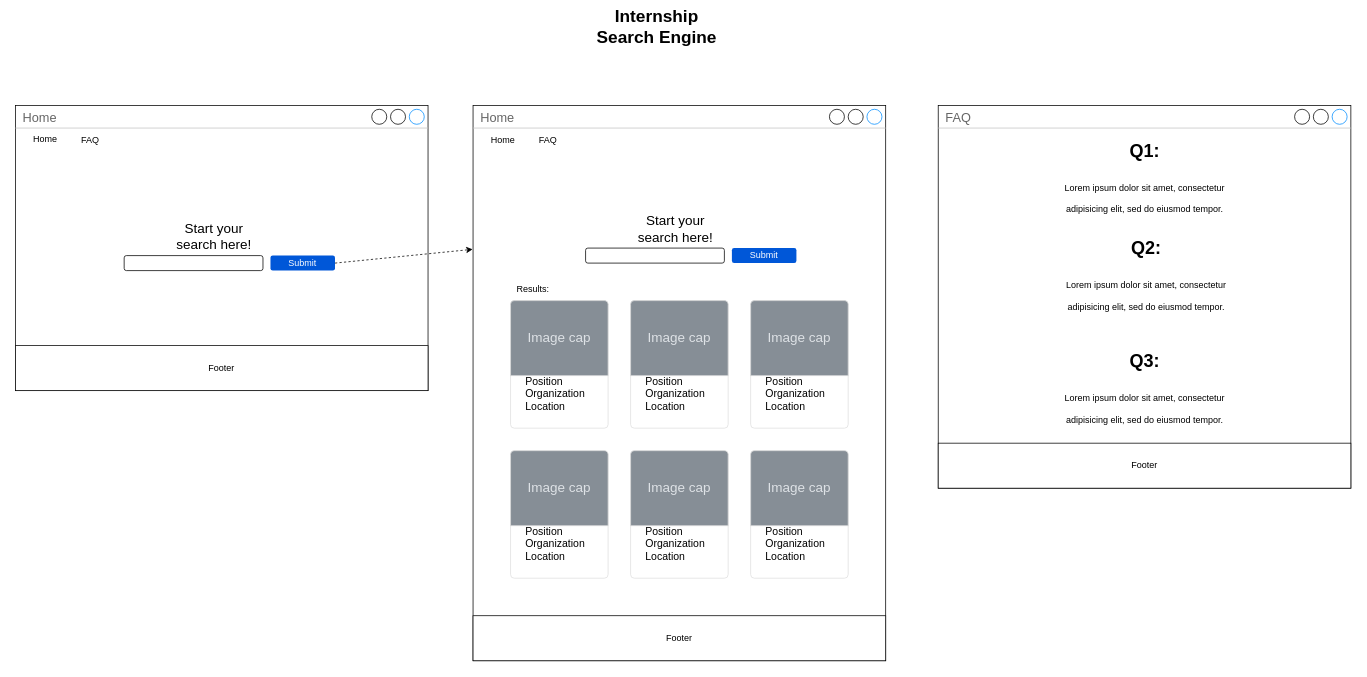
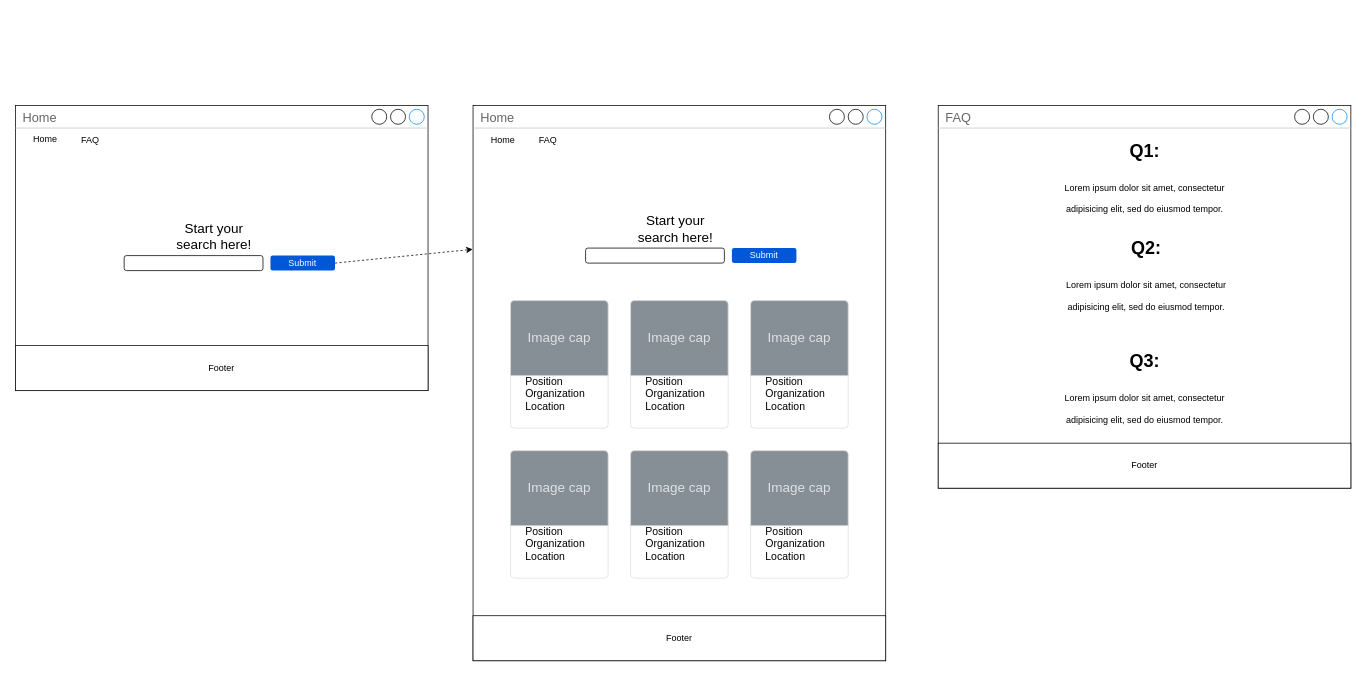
node "Internship Search Engine": removed
node "Results:": removed
